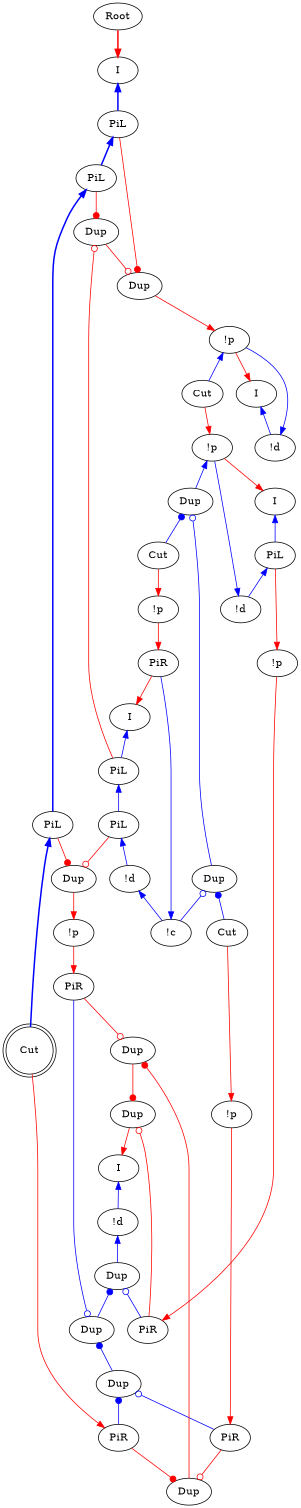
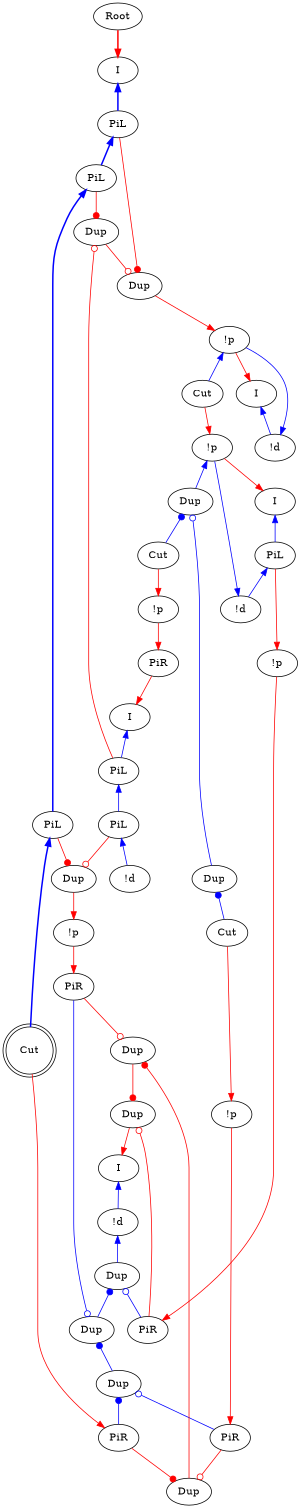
node "!c": removed
